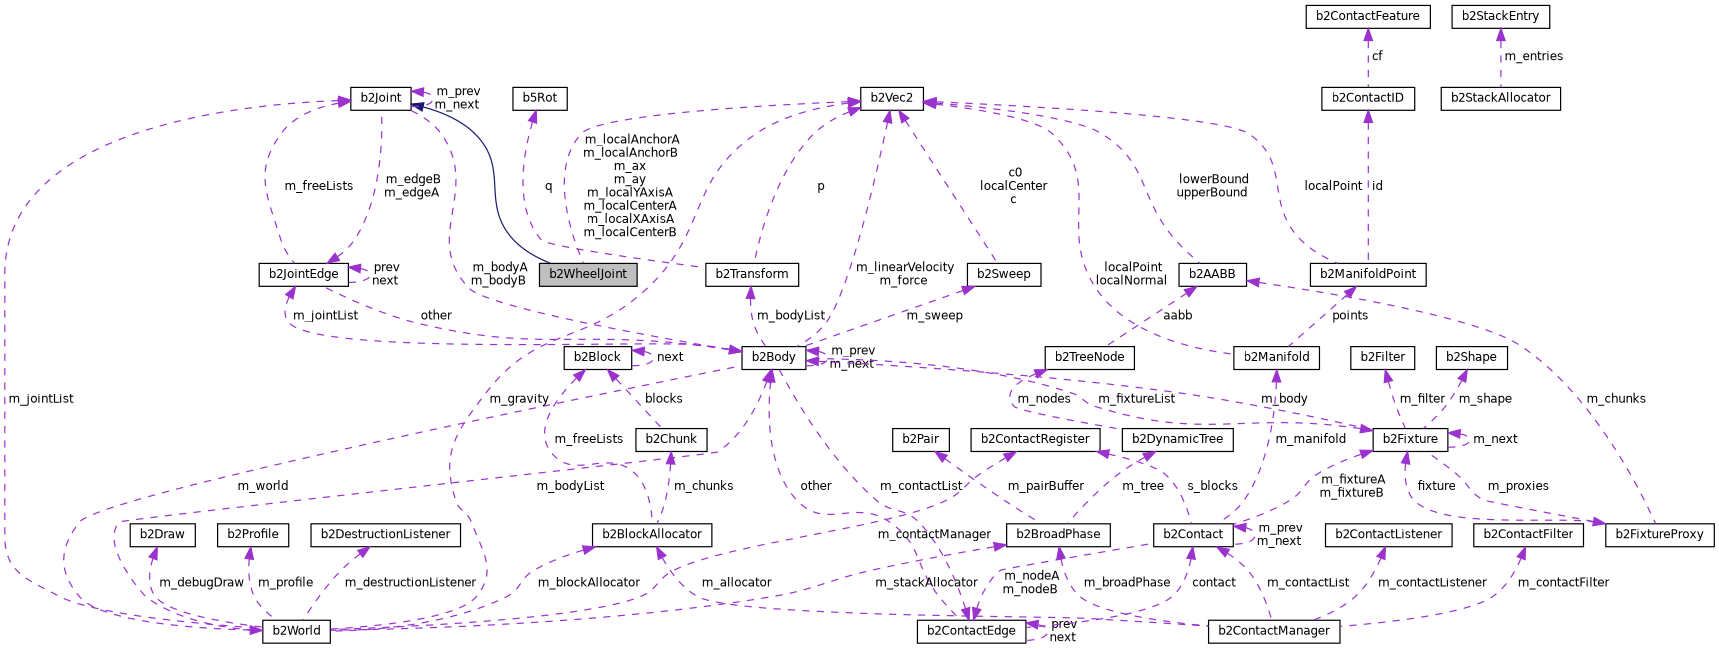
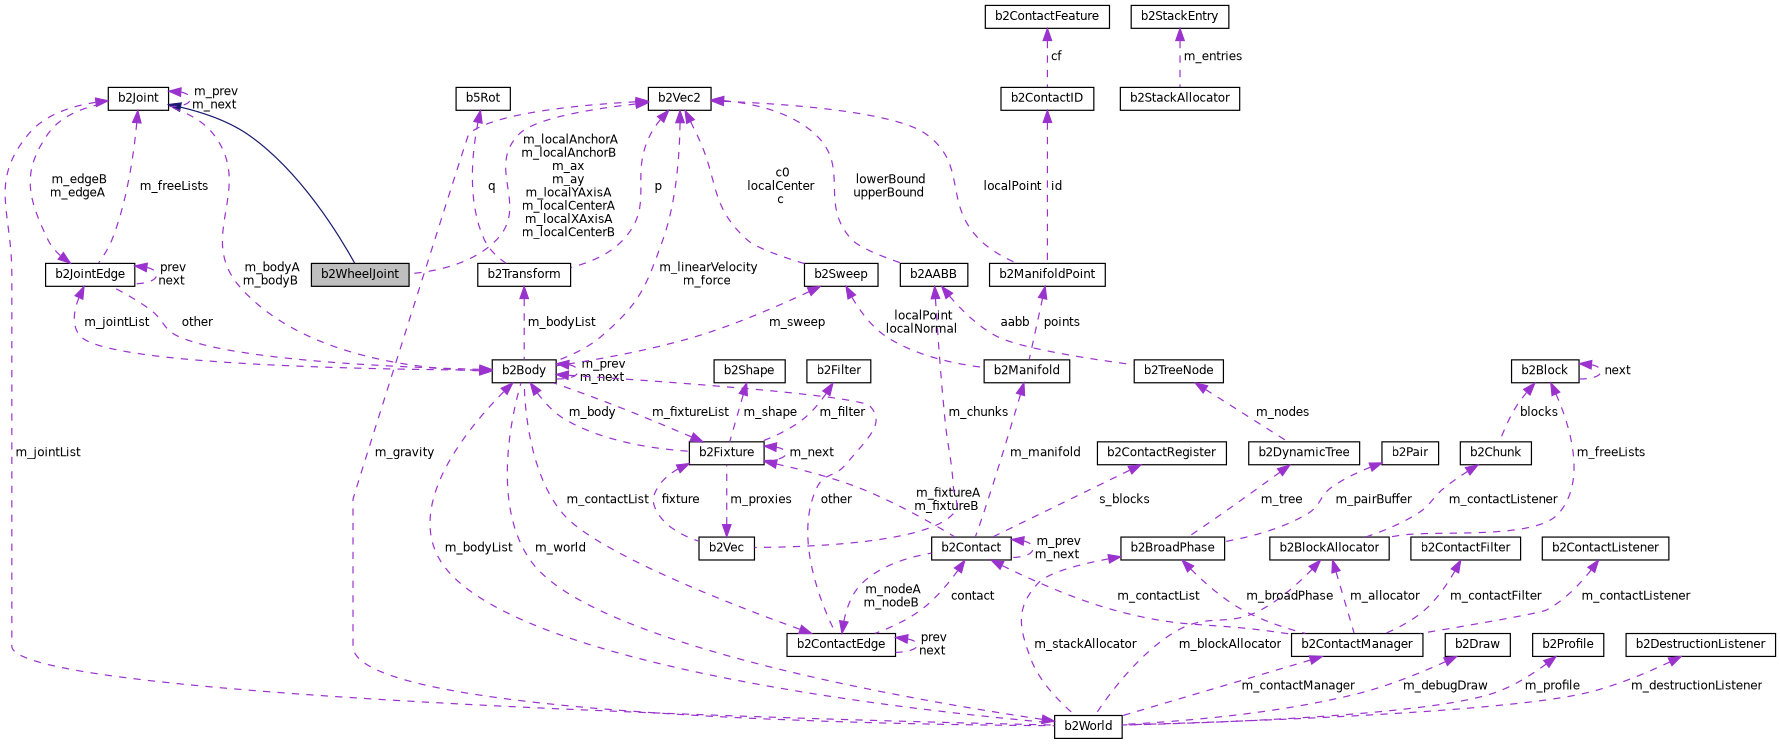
edge "b2Manifold" -> "b2Vec2": now "b2Manifold" -> "b2Sweep"
edge "b2BlockAllocator" -> "b2Chunk": label " m_chunks" -> " m_contactListener"
node "b2FixtureProxy": label "b2FixtureProxy" -> "b2Vec"
edge "b2World" -> "b2ContactRegister": now "b2World" -> "b2ContactManager"
